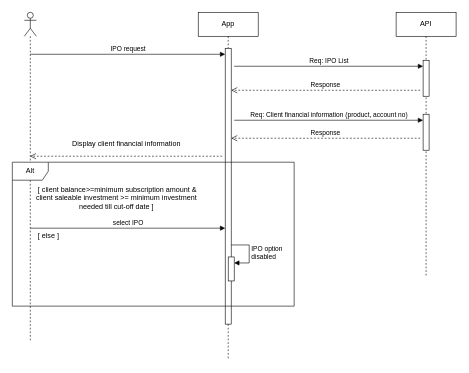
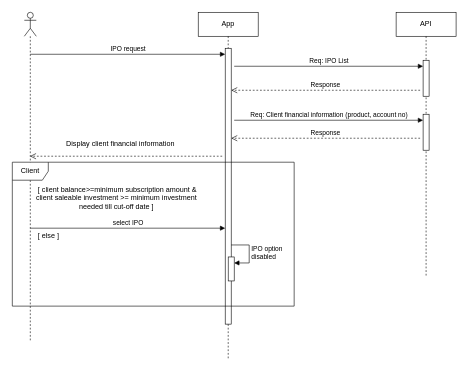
node "Display client financial information": moved (126, 144) -> (120, 144)
node "Alt": label "Alt" -> "Client"
